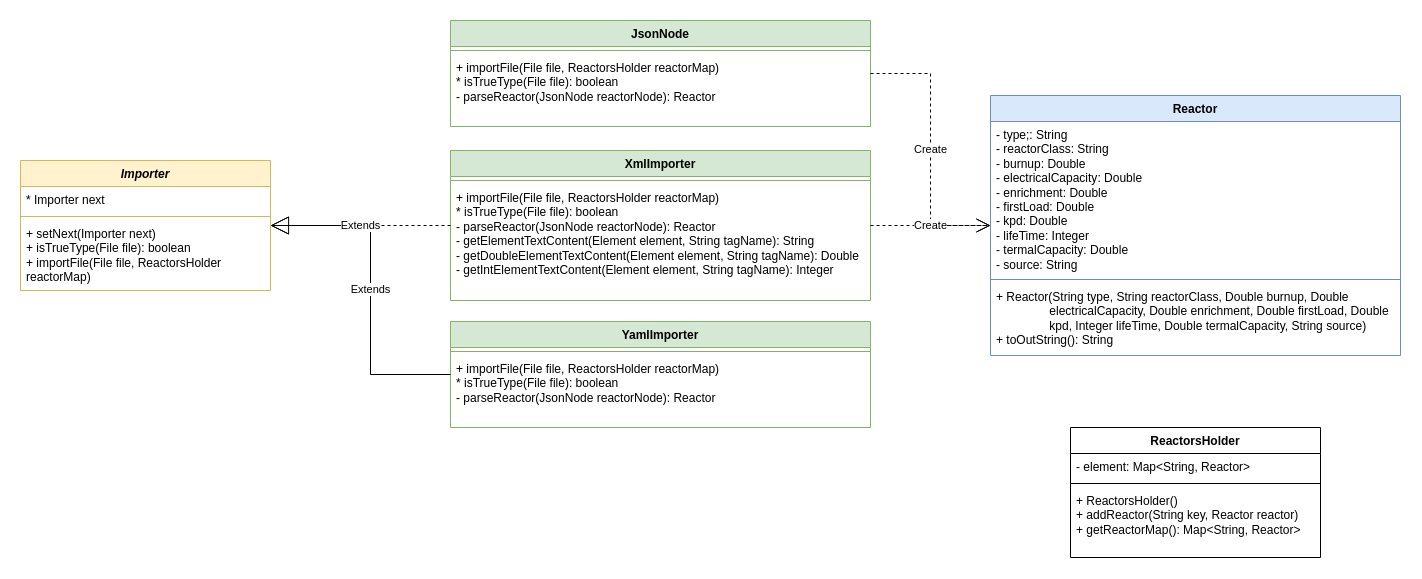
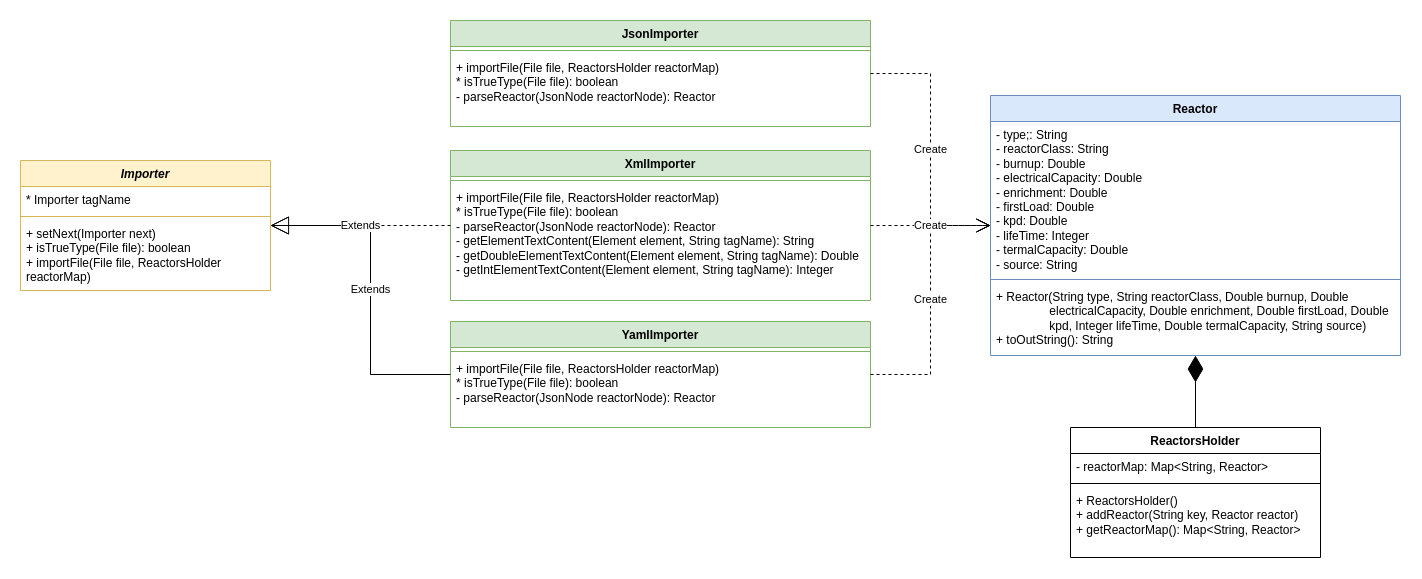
node "JsonNode": label "JsonNode" -> "JsonImporter"
node "* Importer next": label "* Importer next" -> "* Importer tagName"
edge "YamlImporter" -> "Reactor": added, label "Create"
edge "ReactorsHolder" -> "Reactor": added
node "- element: Map<String, Reactor>": label "- element: Map<String, Reactor>" -> "- reactorMap: Map<String, Reactor>"
